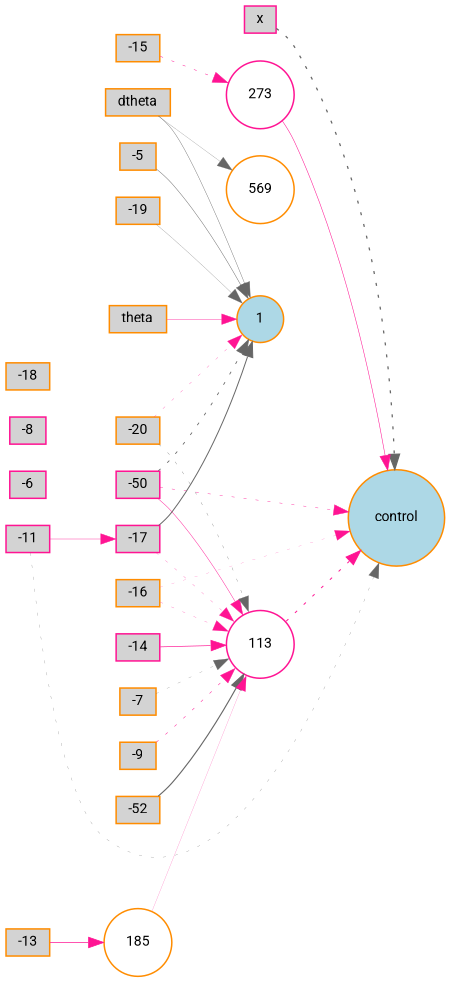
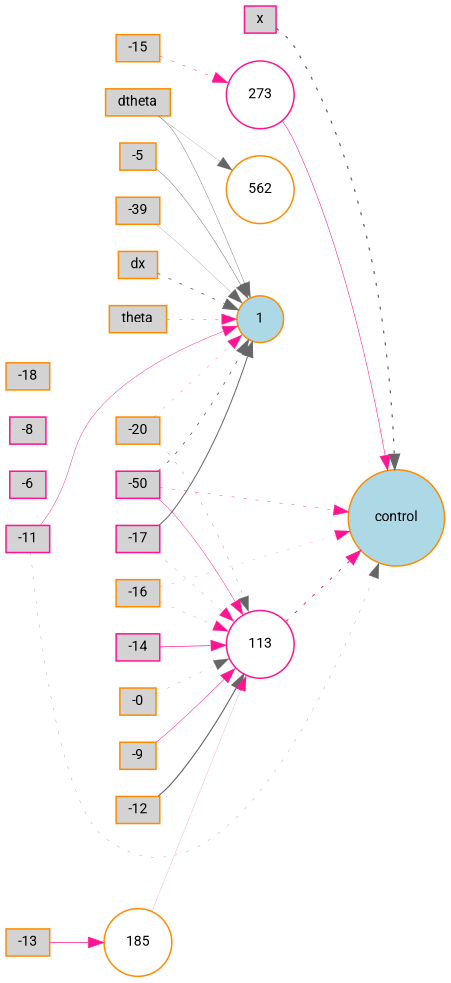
node "569": label "569" -> "562"
node "-19": label "-19" -> "-39"
node "dx": added
edge "theta" -> "1": style bold -> dotted
edge "-11" -> "-17": now "-11" -> "1"
node "-7": label "-7" -> "-0"
edge "-9" -> "113": style dotted -> bold
node "-52": label "-52" -> "-12"
